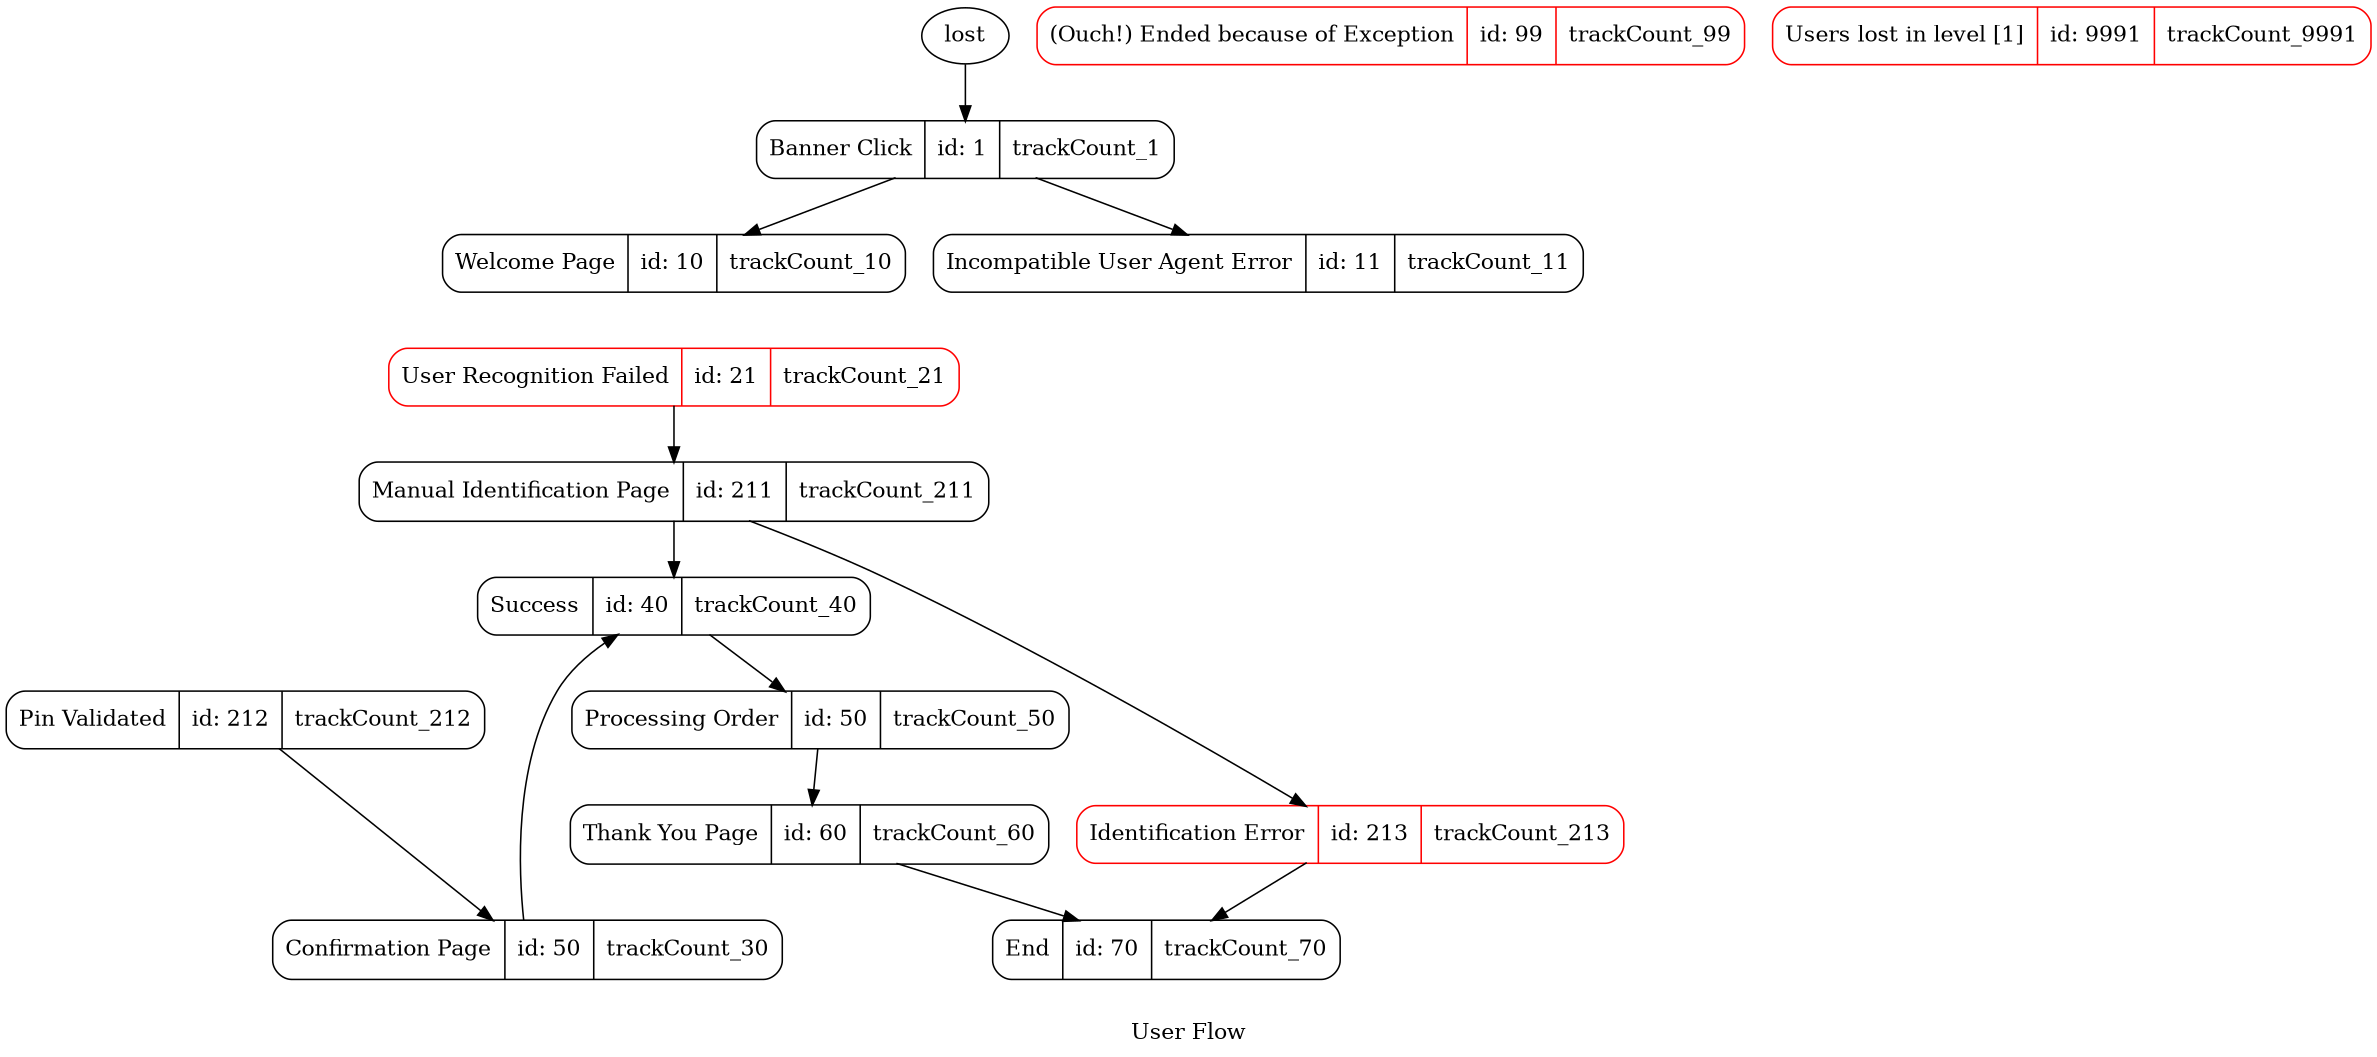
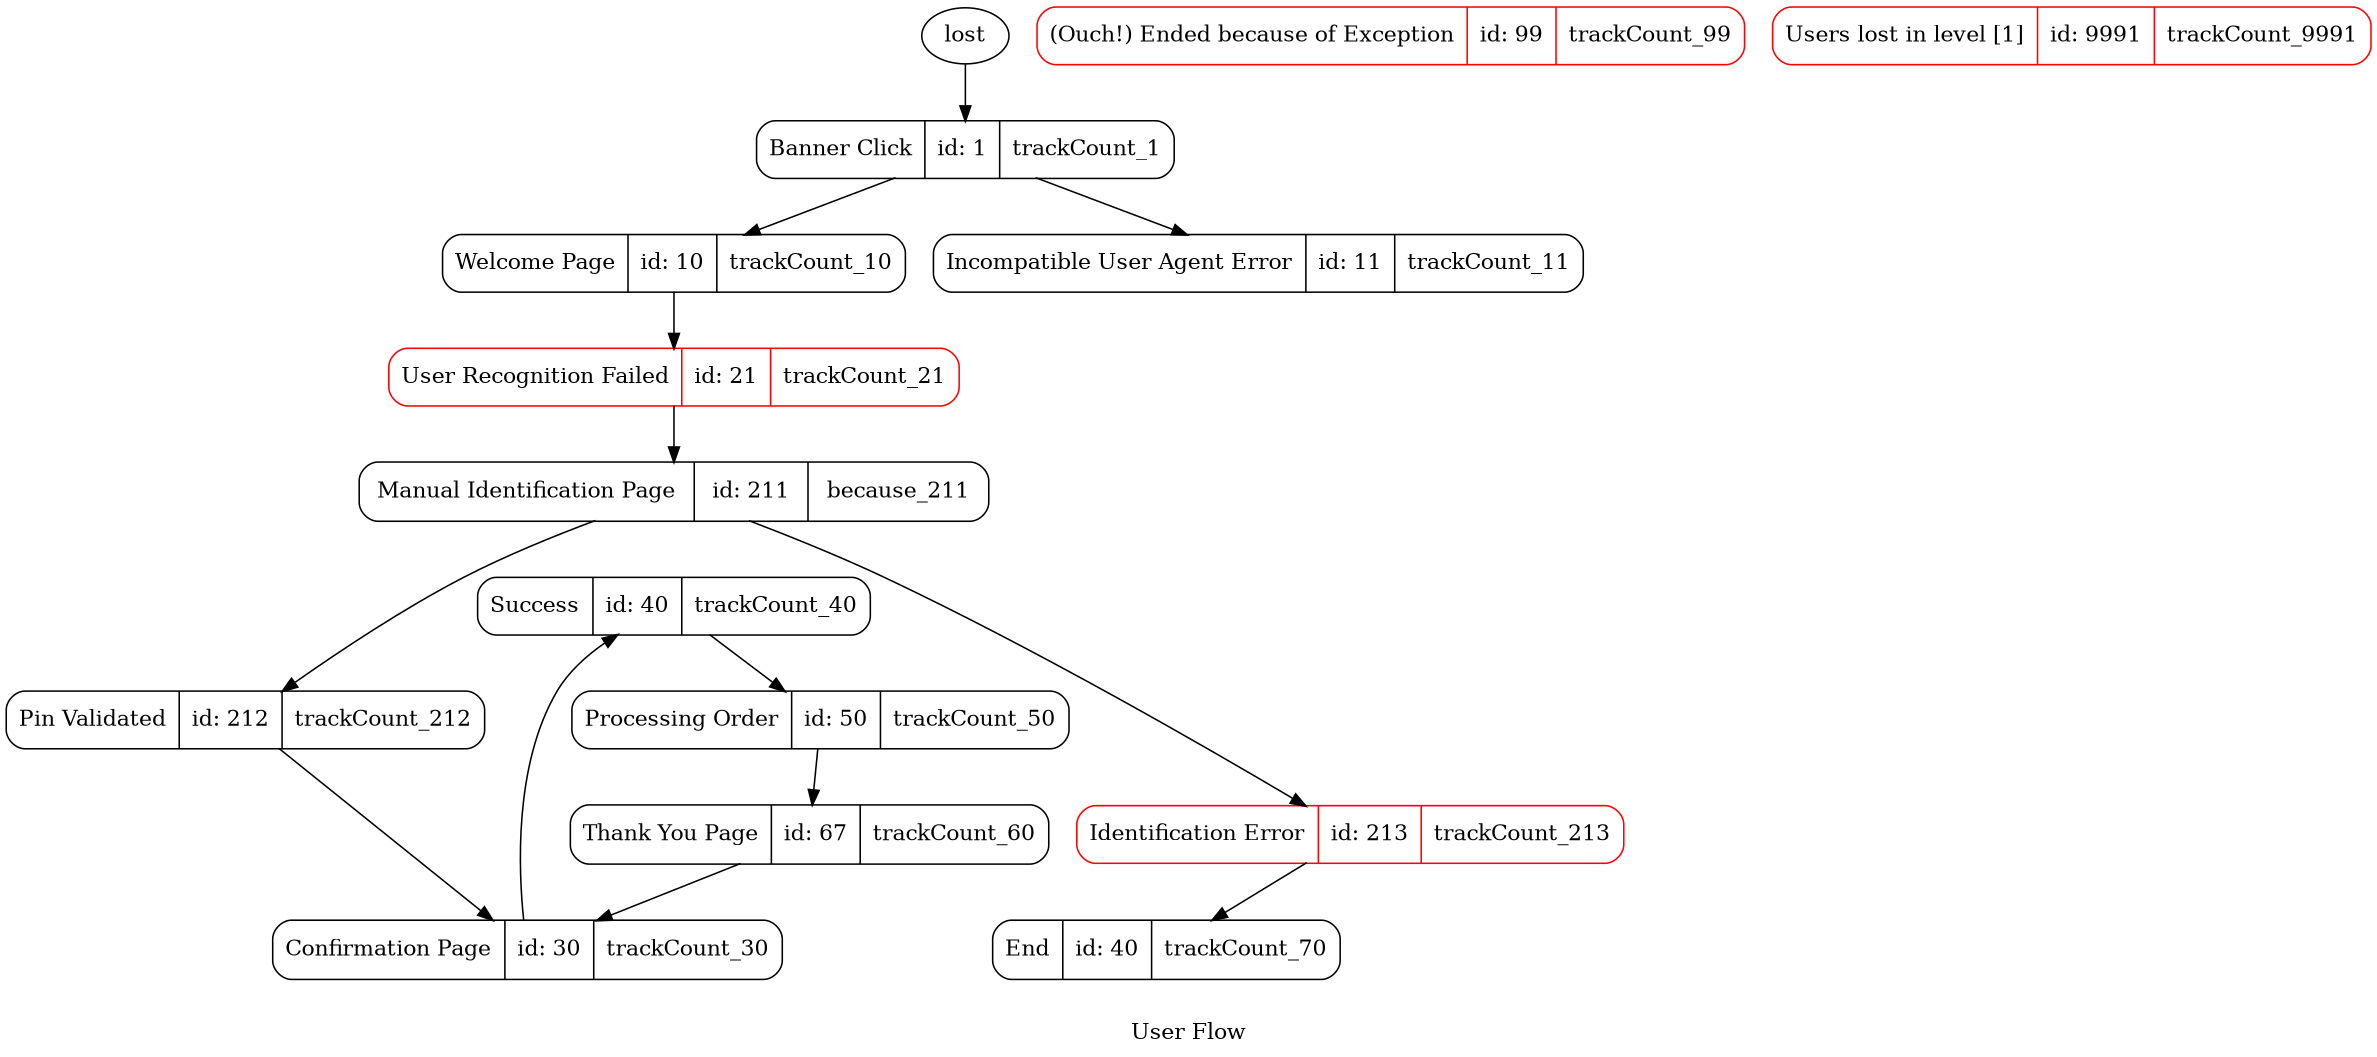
edge "Welcome Page" -> "User Recognition Failed": added
node "Manual Identification Page": text "trackCount_211" -> "because_211"
edge "Manual Identification Page" -> "Success": now "Manual Identification Page" -> "Pin Validated"
node "Thank You Page": text "id: 60" -> "id: 67"
edge "Thank You Page" -> "End": now "Thank You Page" -> "Confirmation Page"
node "Confirmation Page": text "id: 50" -> "id: 30"
node "End": text "id: 70" -> "id: 40"
